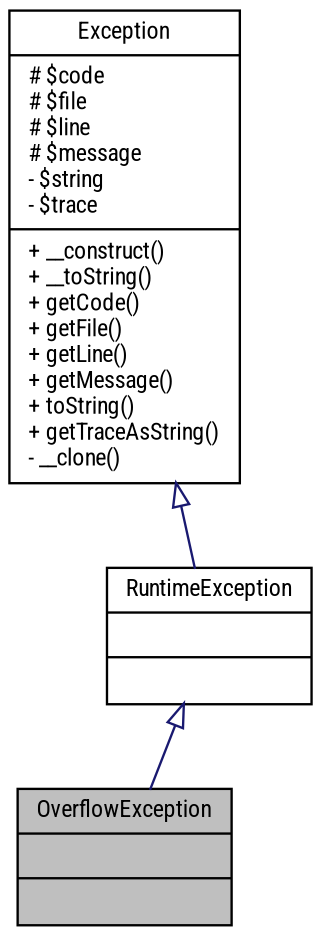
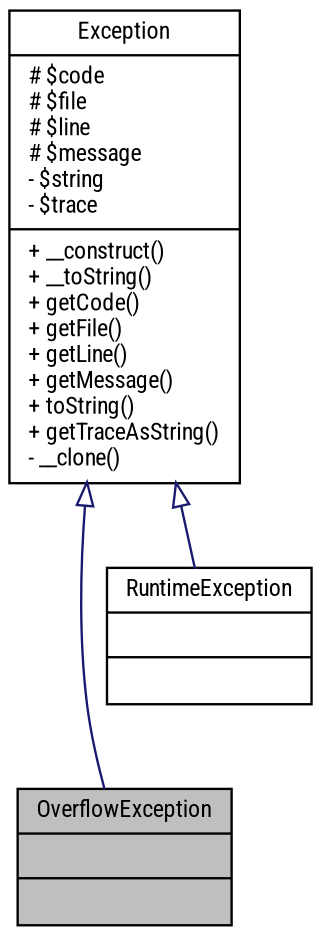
edge "OverflowException" -> "RuntimeException": now "OverflowException" -> "Exception"
